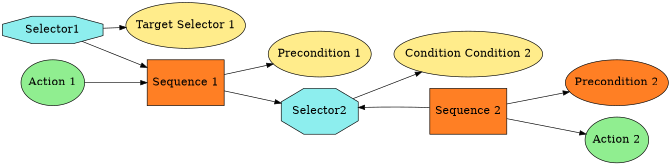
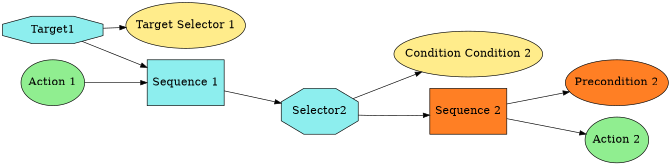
node "Selector1": label "Selector1" -> "Target1"
node "Precondition 1": removed
node "Sequence 1": fillcolor chocolate1 -> darkslategray2
edge "Sequence 2" -> "Selector2": reversed
